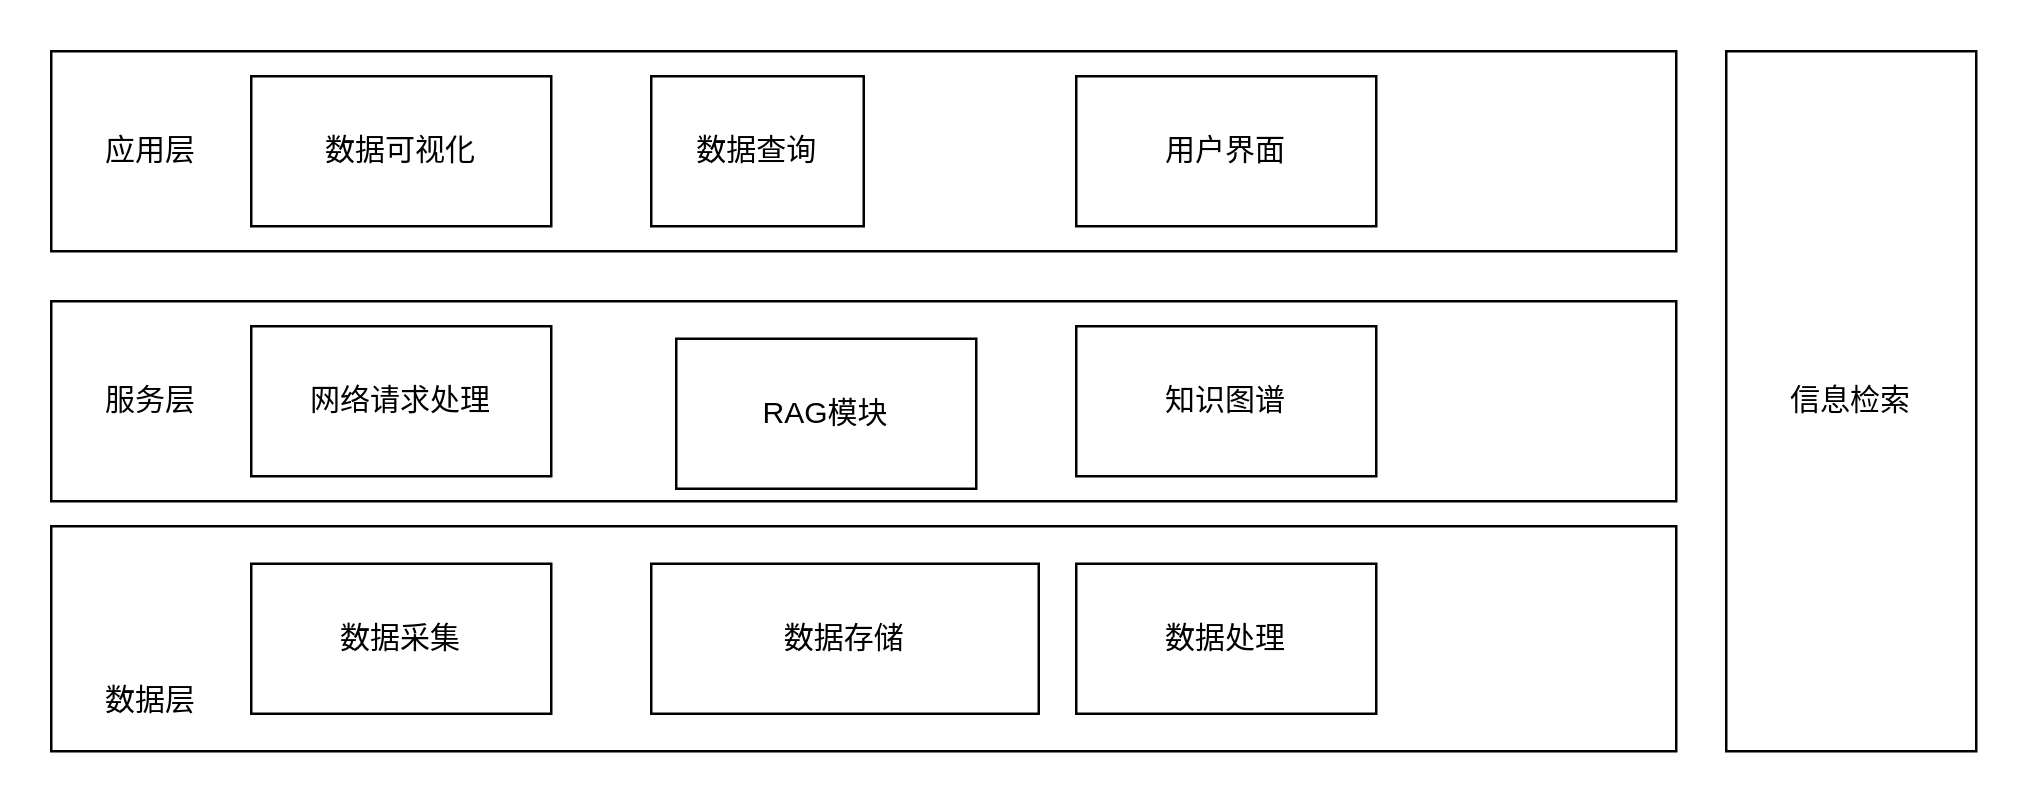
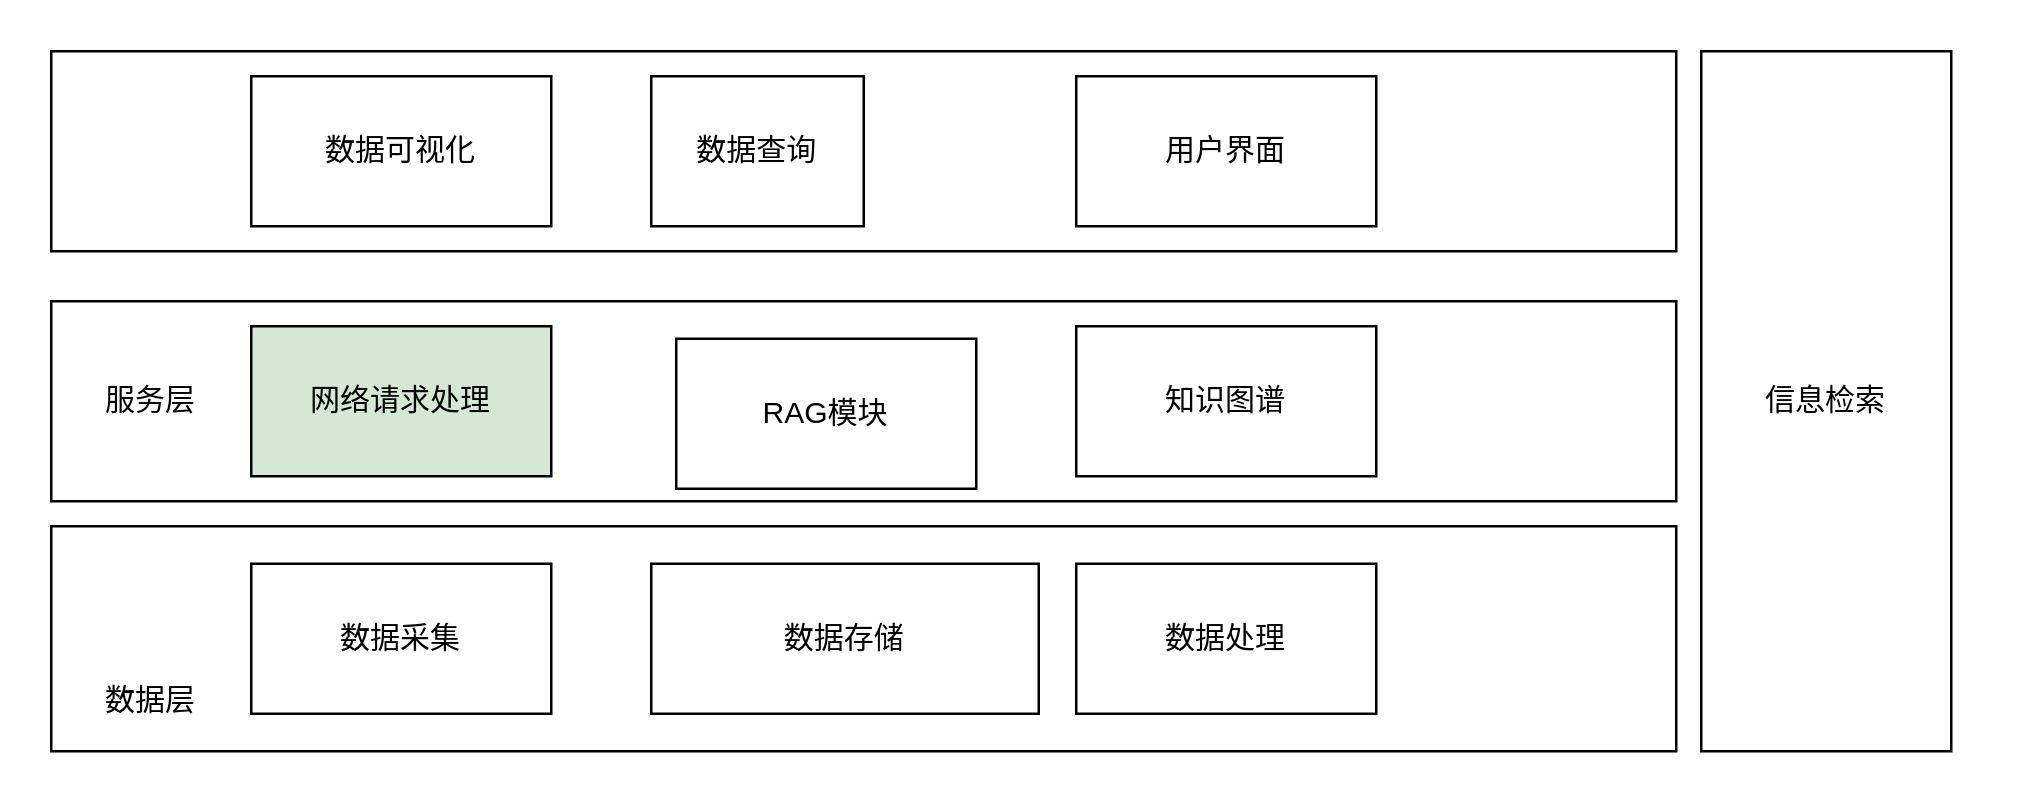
node "应用层": removed
node "网络请求处理": fillcolor #ffffff -> #d5e8d4
node "信息检索": moved (1851, 401) -> (1826, 401)
